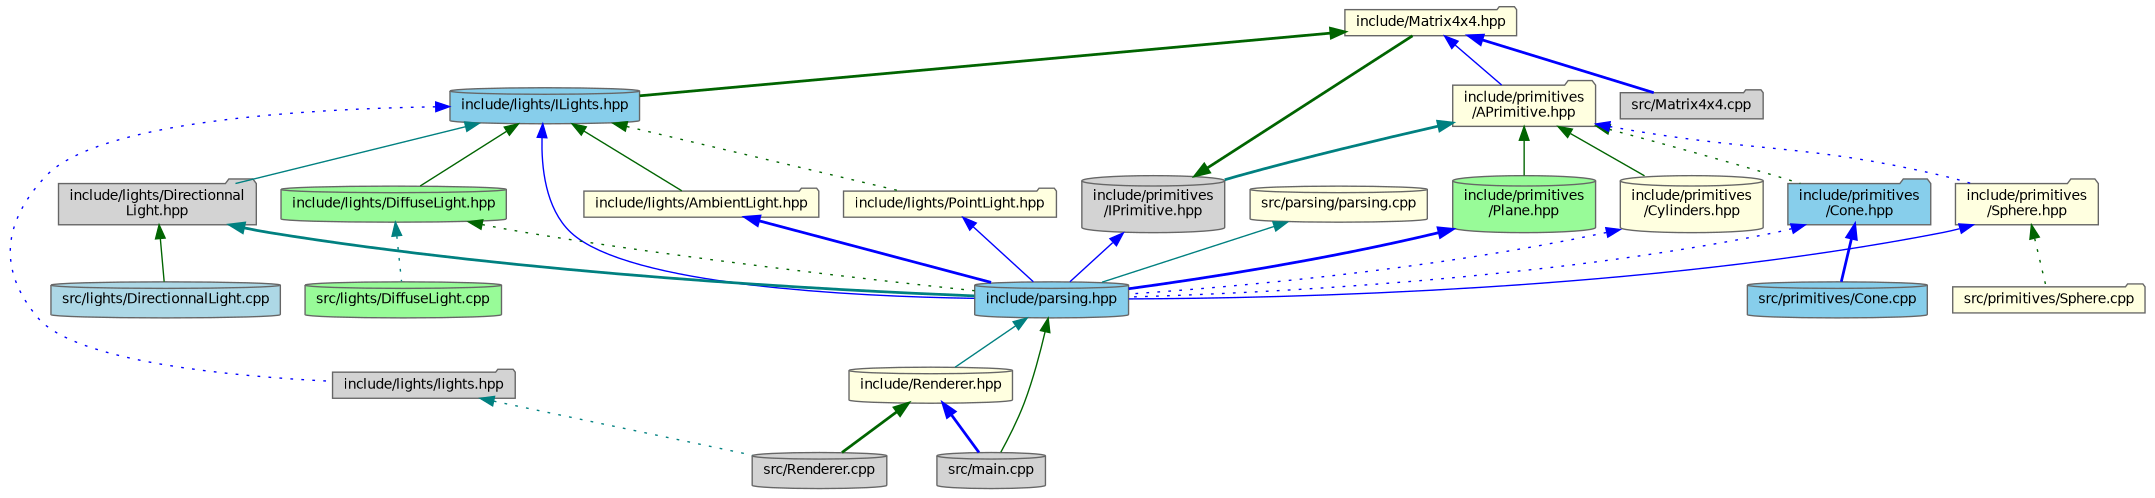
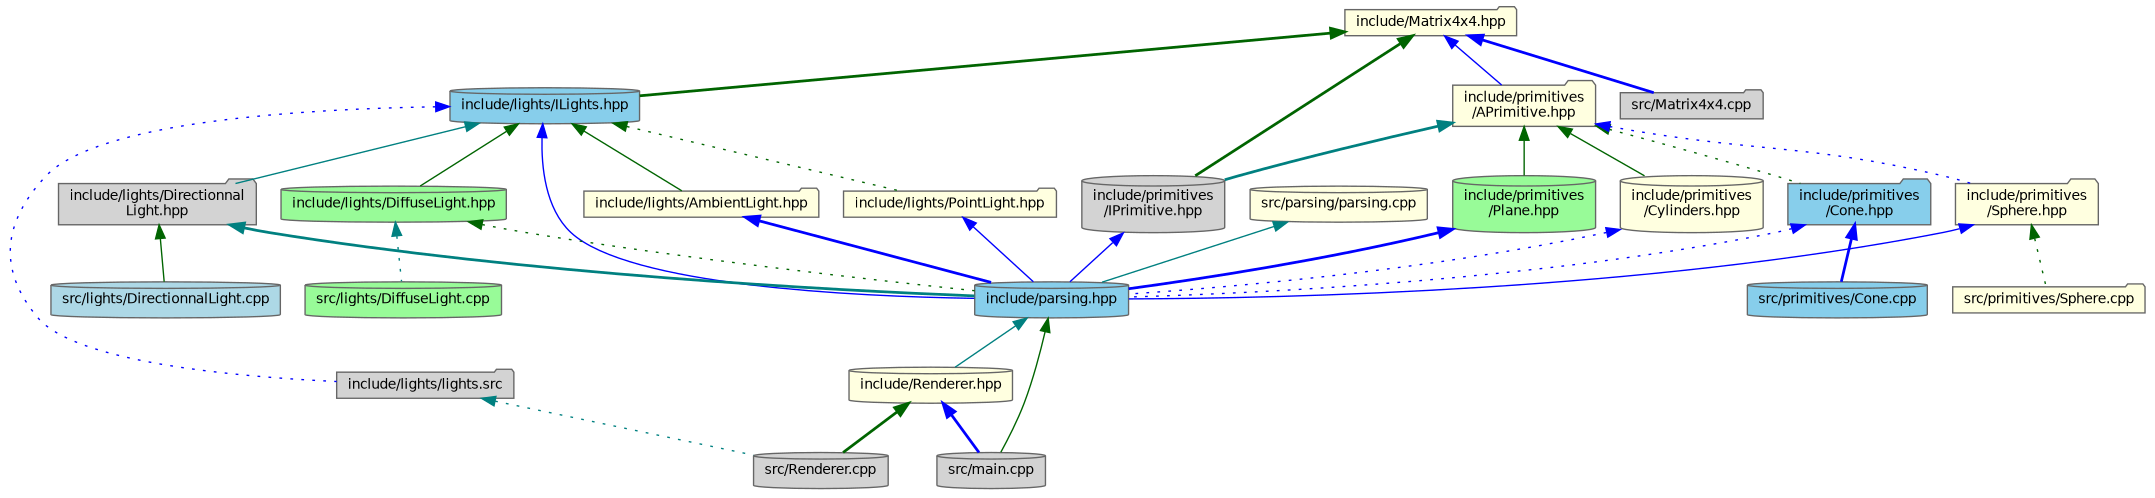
edge "include/Matrix4x4.hpp" -> "include/primitives /IPrimitive.hpp": reversed
node "include/lights/lights.hpp": label "include/lights/lights.hpp" -> "include/lights/lights.src"
